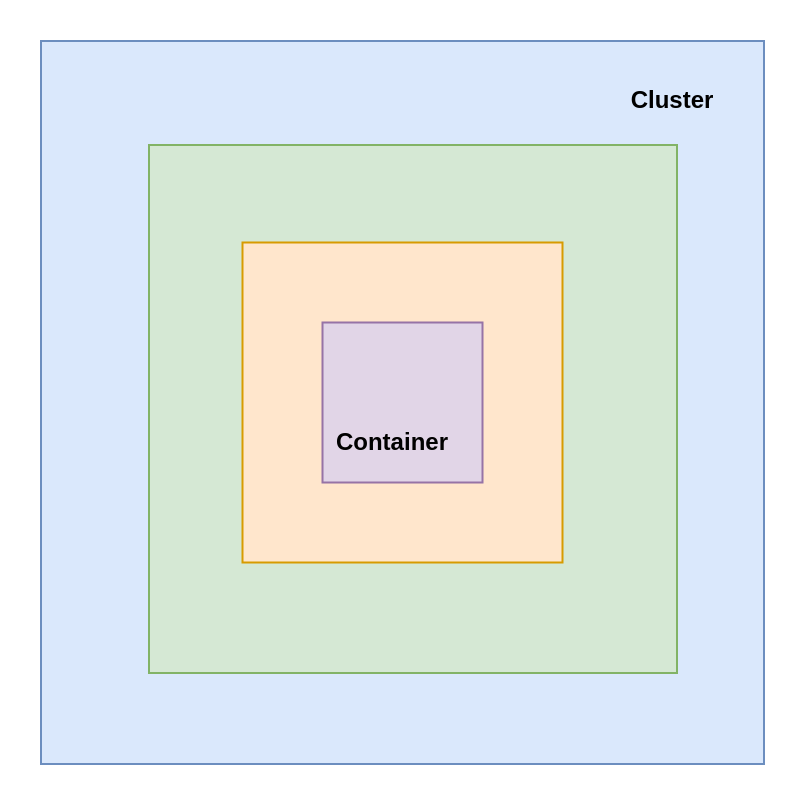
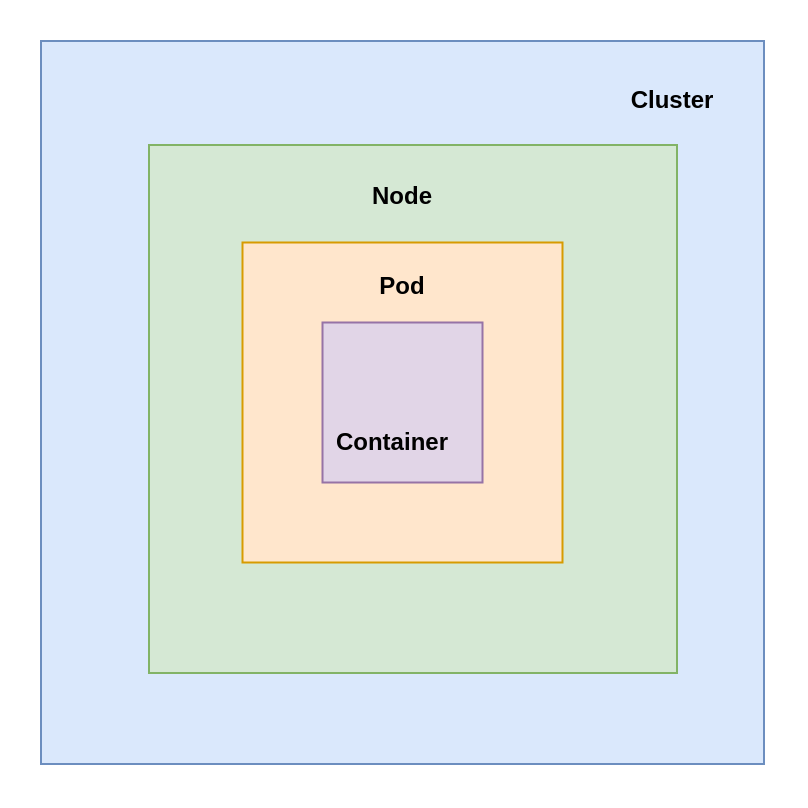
node "Node": added
node "Pod": added
